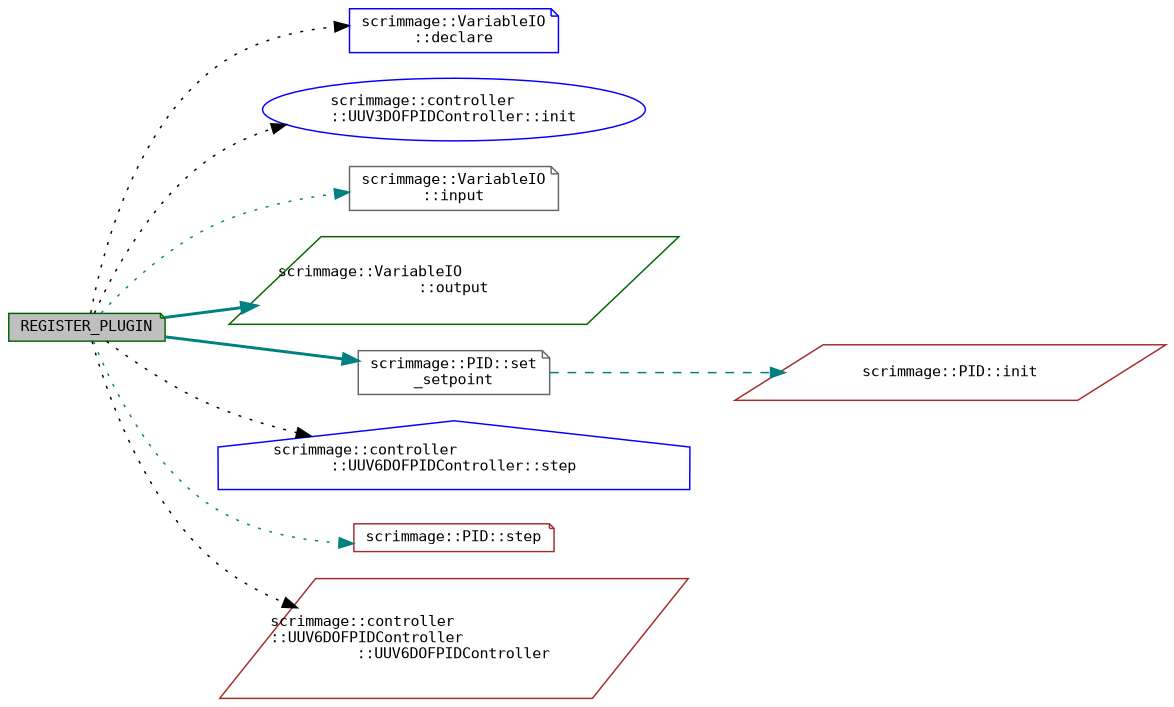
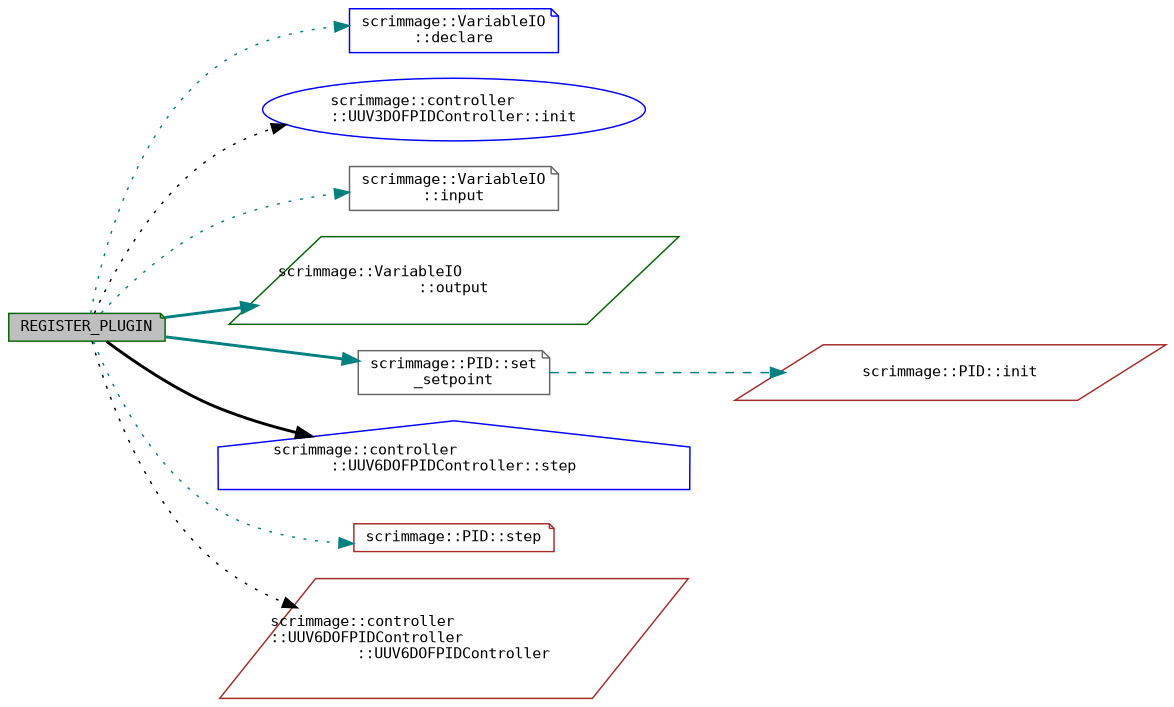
edge "REGISTER_PLUGIN" -> "scrimmage::VariableIO ::declare": color black -> teal
edge "REGISTER_PLUGIN" -> "scrimmage::controller ::UUV6DOFPIDController::step": style dotted -> bold
